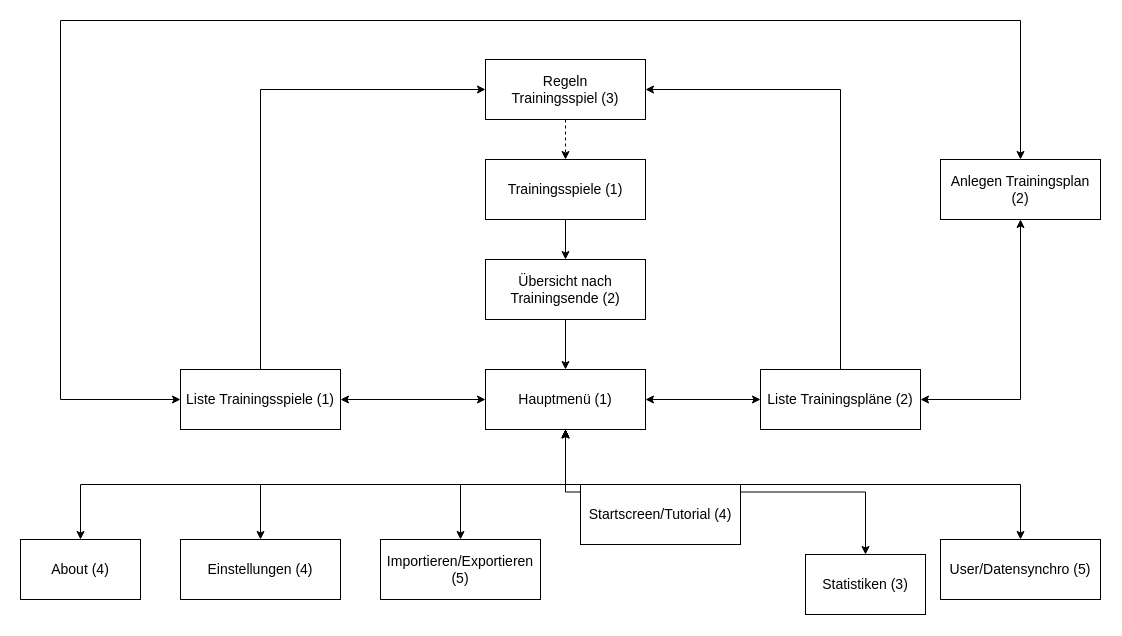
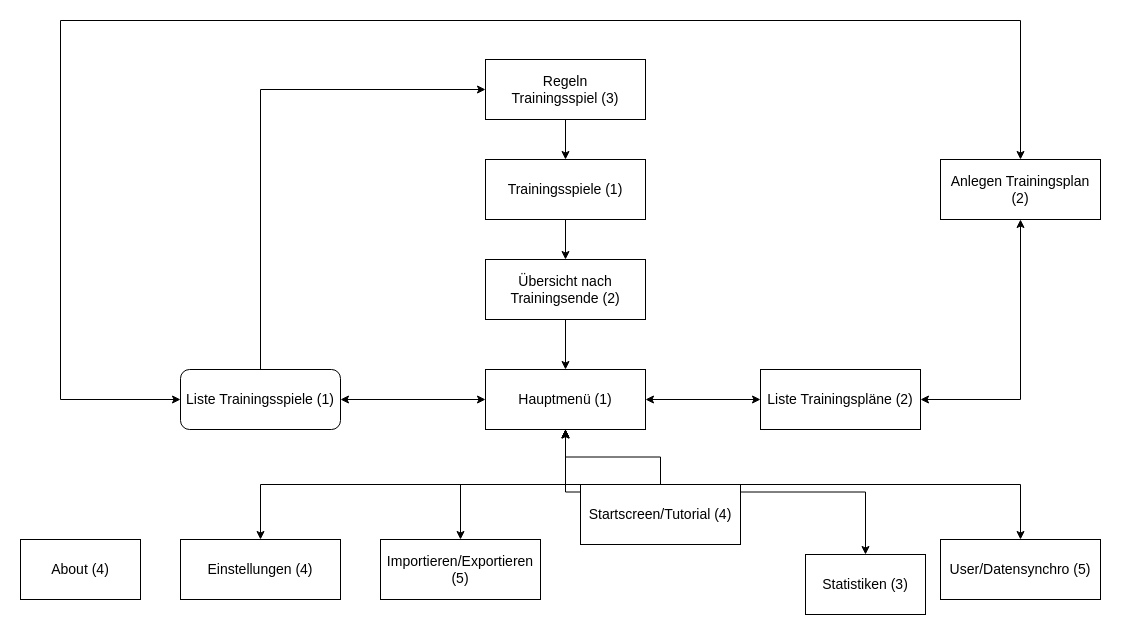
edge "Regeln Trainingsspiel (3)" -> "Trainingsspiele (1)": style dashed -> solid
edge "Liste Trainingspläne (2)" -> "Regeln Trainingsspiel (3)": removed
node "Liste Trainingsspiele (1)": shape rectangle -> rounded rectangle
edge "Startscreen/Tutorial (4)" -> "Hauptmenü (1)": added
edge "Hauptmenü (1)" -- "About (4)": removed
